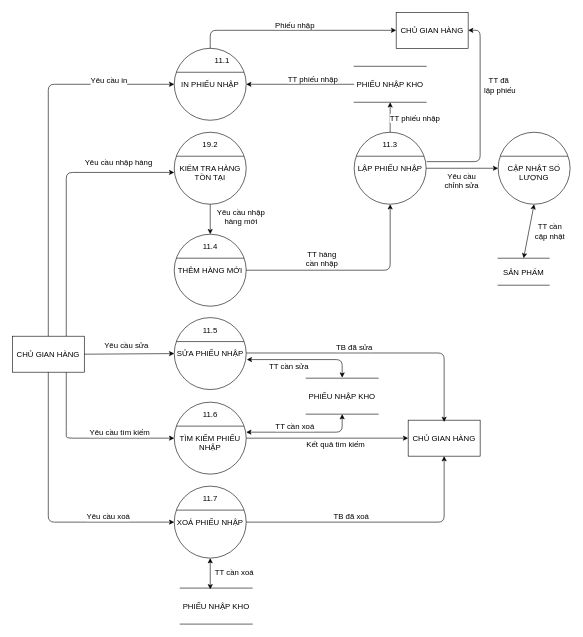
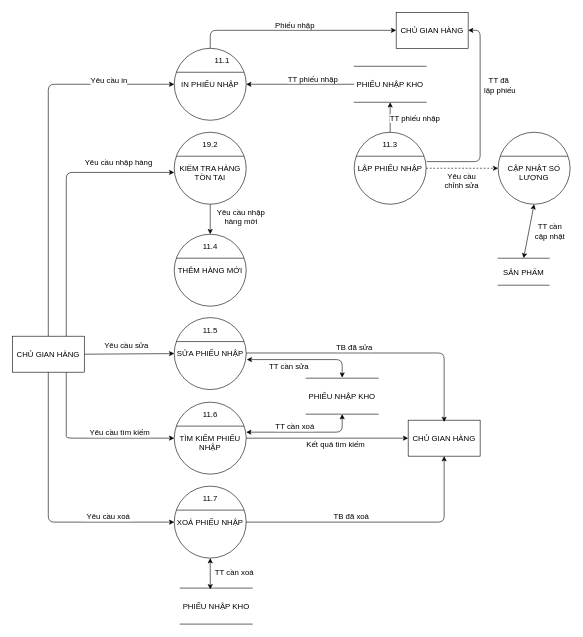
edge "LẬP PHIẾU NHẬP" -> "CẬP NHẬT SỐ LƯỢNG": style solid -> dashed
edge "THÊM HÀNG MỚI" -> "LẬP PHIẾU NHẬP": removed, label "TT hàngcần nhập"
